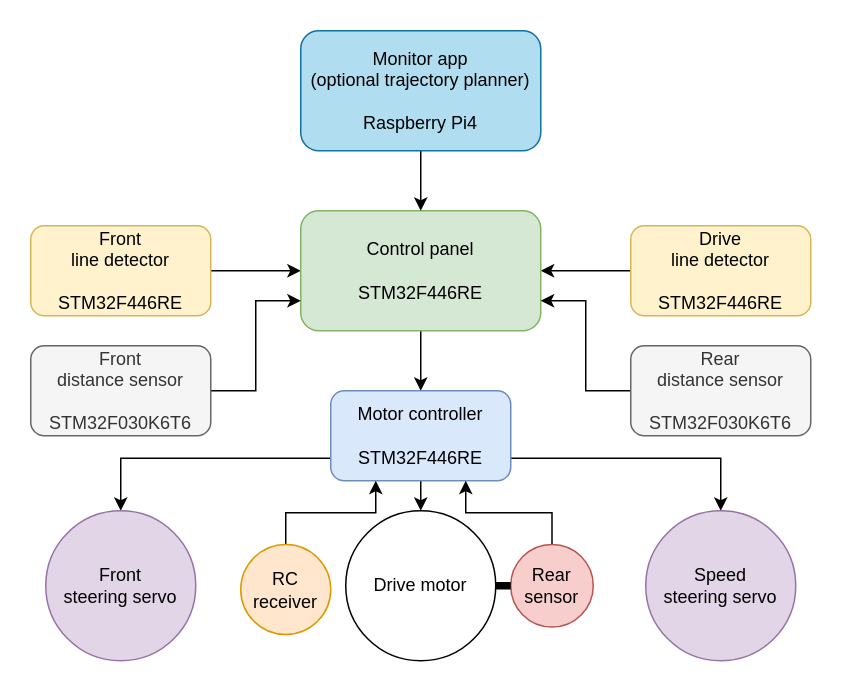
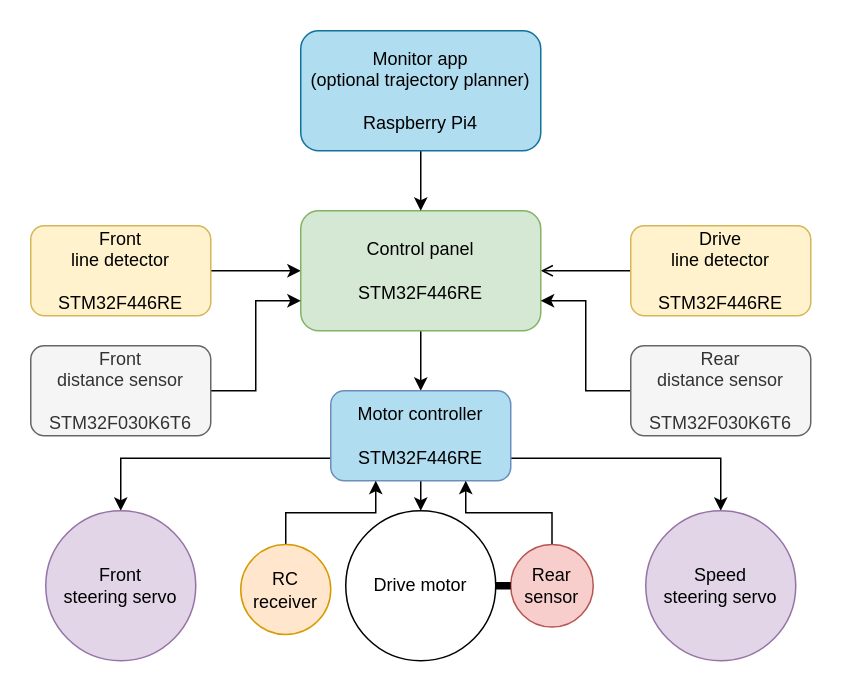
edge "Drive line detector STM32F446RE" -> "Control panel STM32F446RE": arrowhead classic -> open
node "Motor controller STM32F446RE": fillcolor #dae8fc -> #b1ddf0
